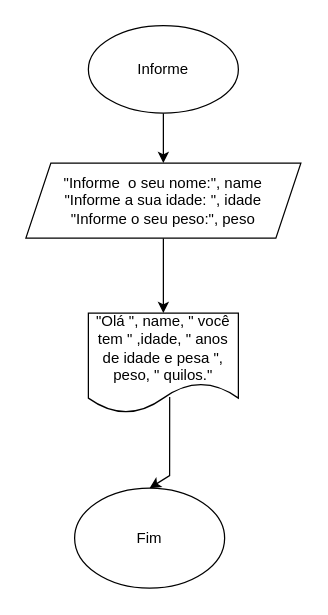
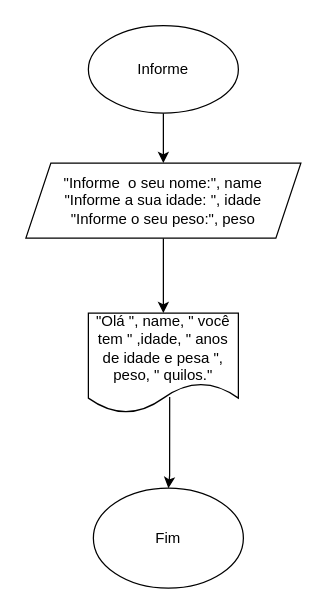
node "Fim": moved (149, 538) -> (168, 538)
